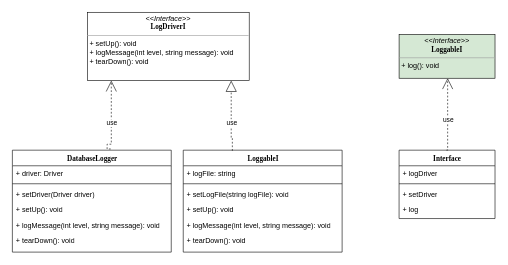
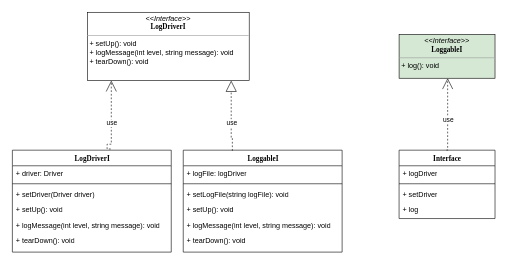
node "DatabaseLogger": label "DatabaseLogger" -> "LogDriverI"
node "+ logFile: string": label "+ logFile: string" -> "+ logFile: logDriver"
